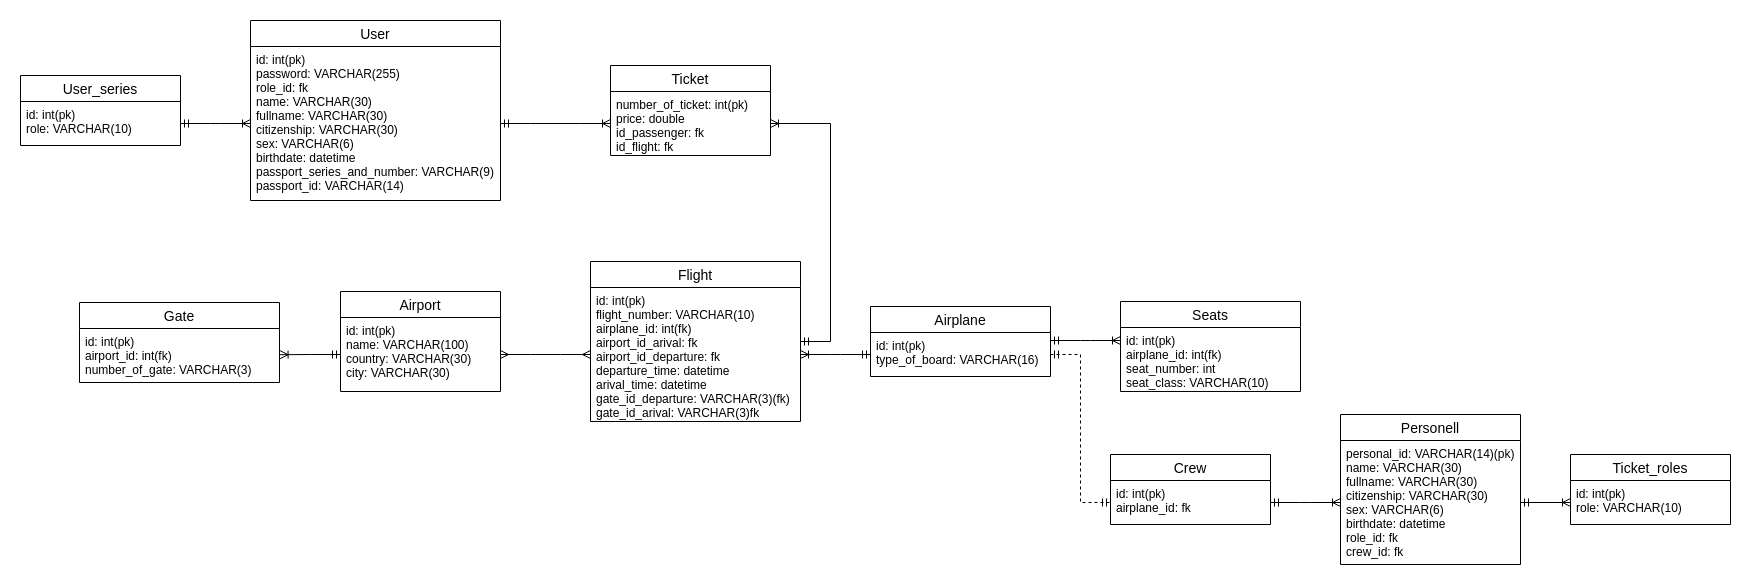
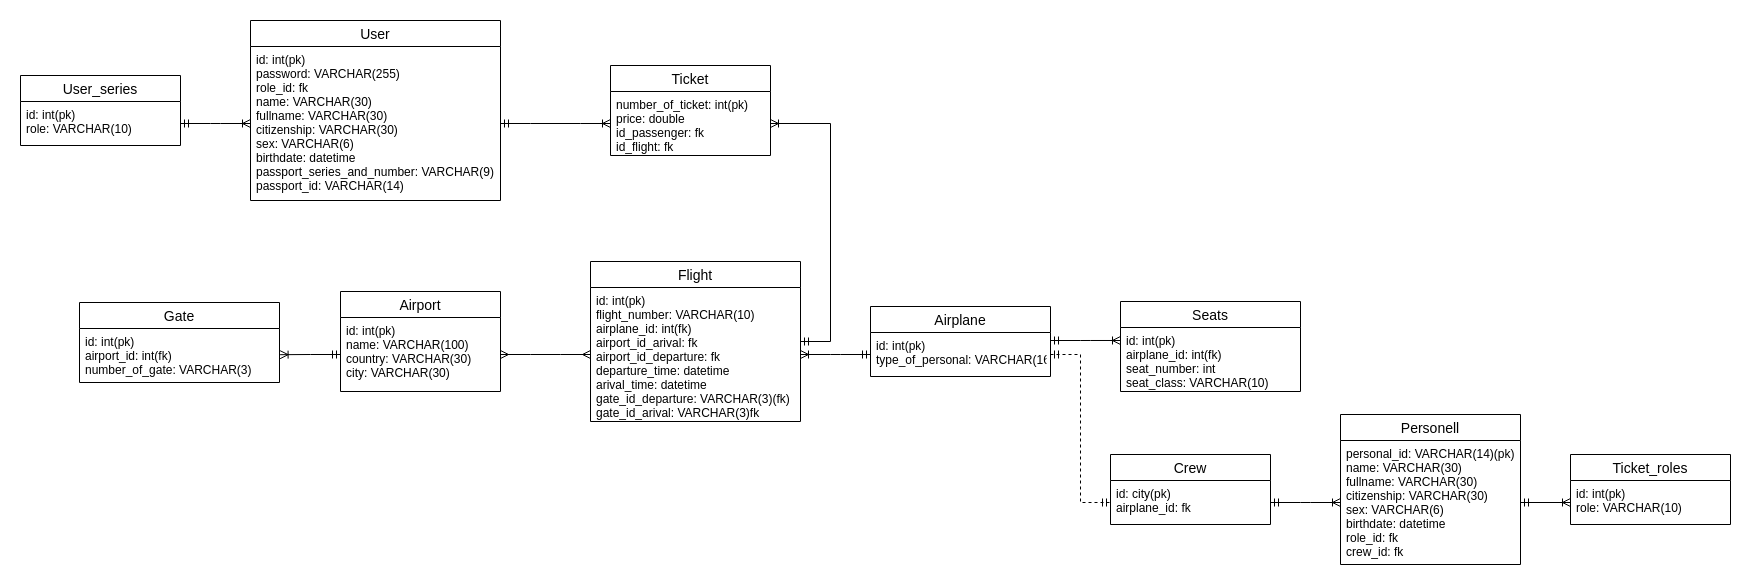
node "id: int(pk) type_of_board: VARCHAR(16)": label "id: int(pk) type_of_board: VARCHAR(16)" -> "id: int(pk) type_of_personal: VARCHAR(16)"
node "id: int(pk) airplane_id: fk": label "id: int(pk) airplane_id: fk" -> "id: city(pk) airplane_id: fk"
